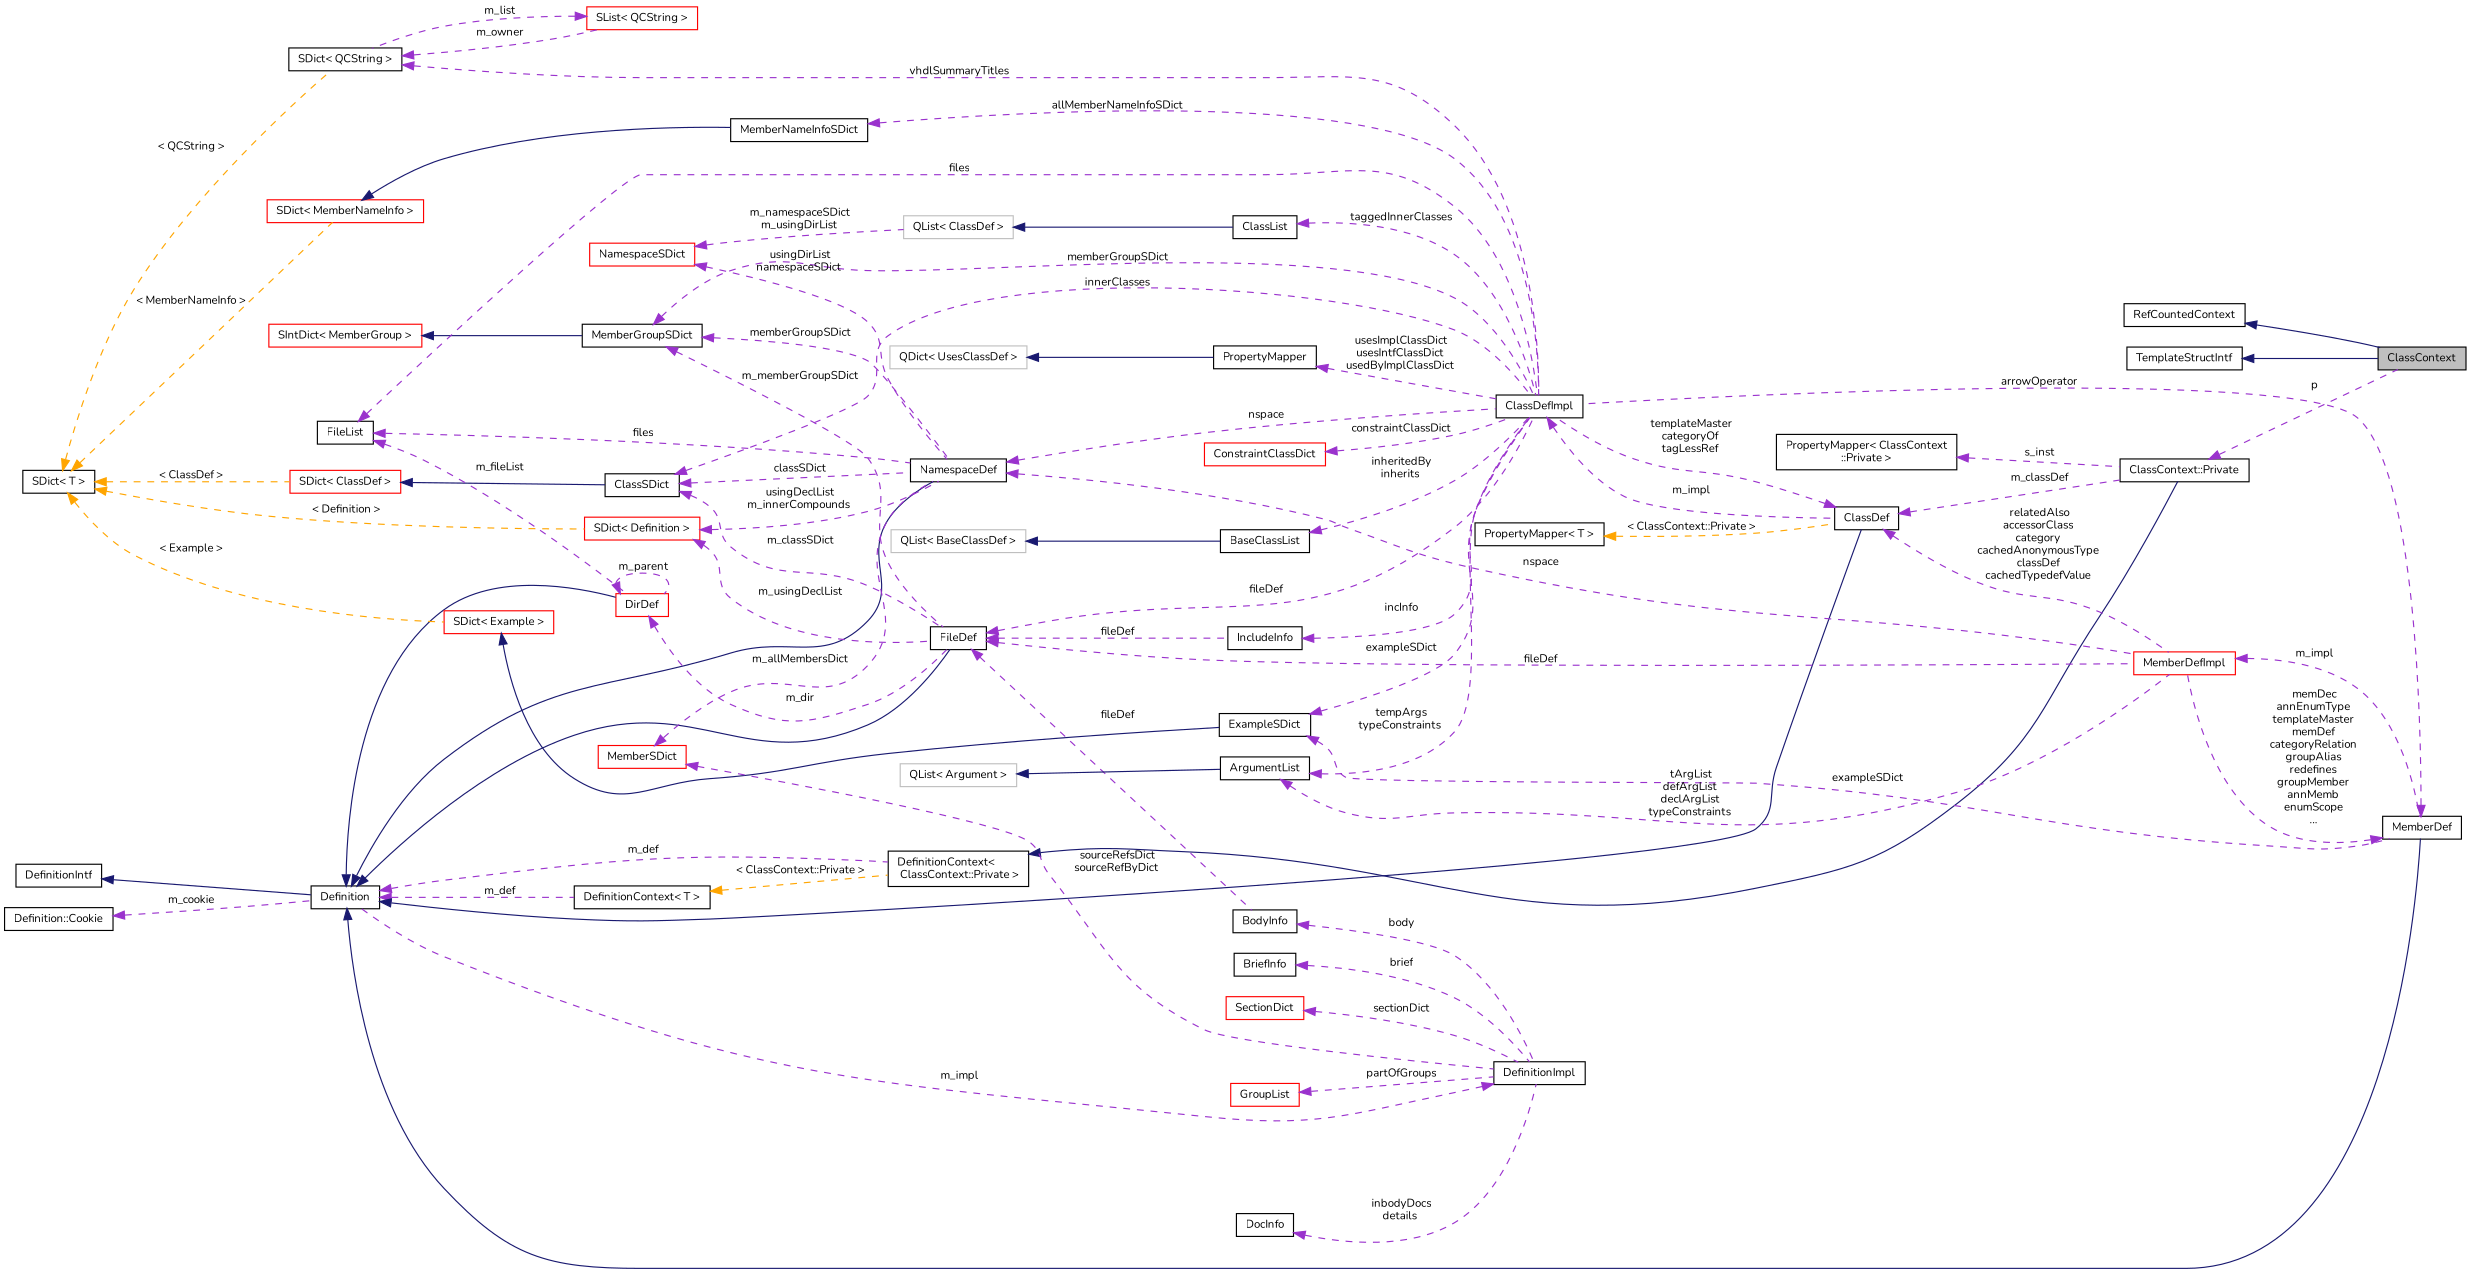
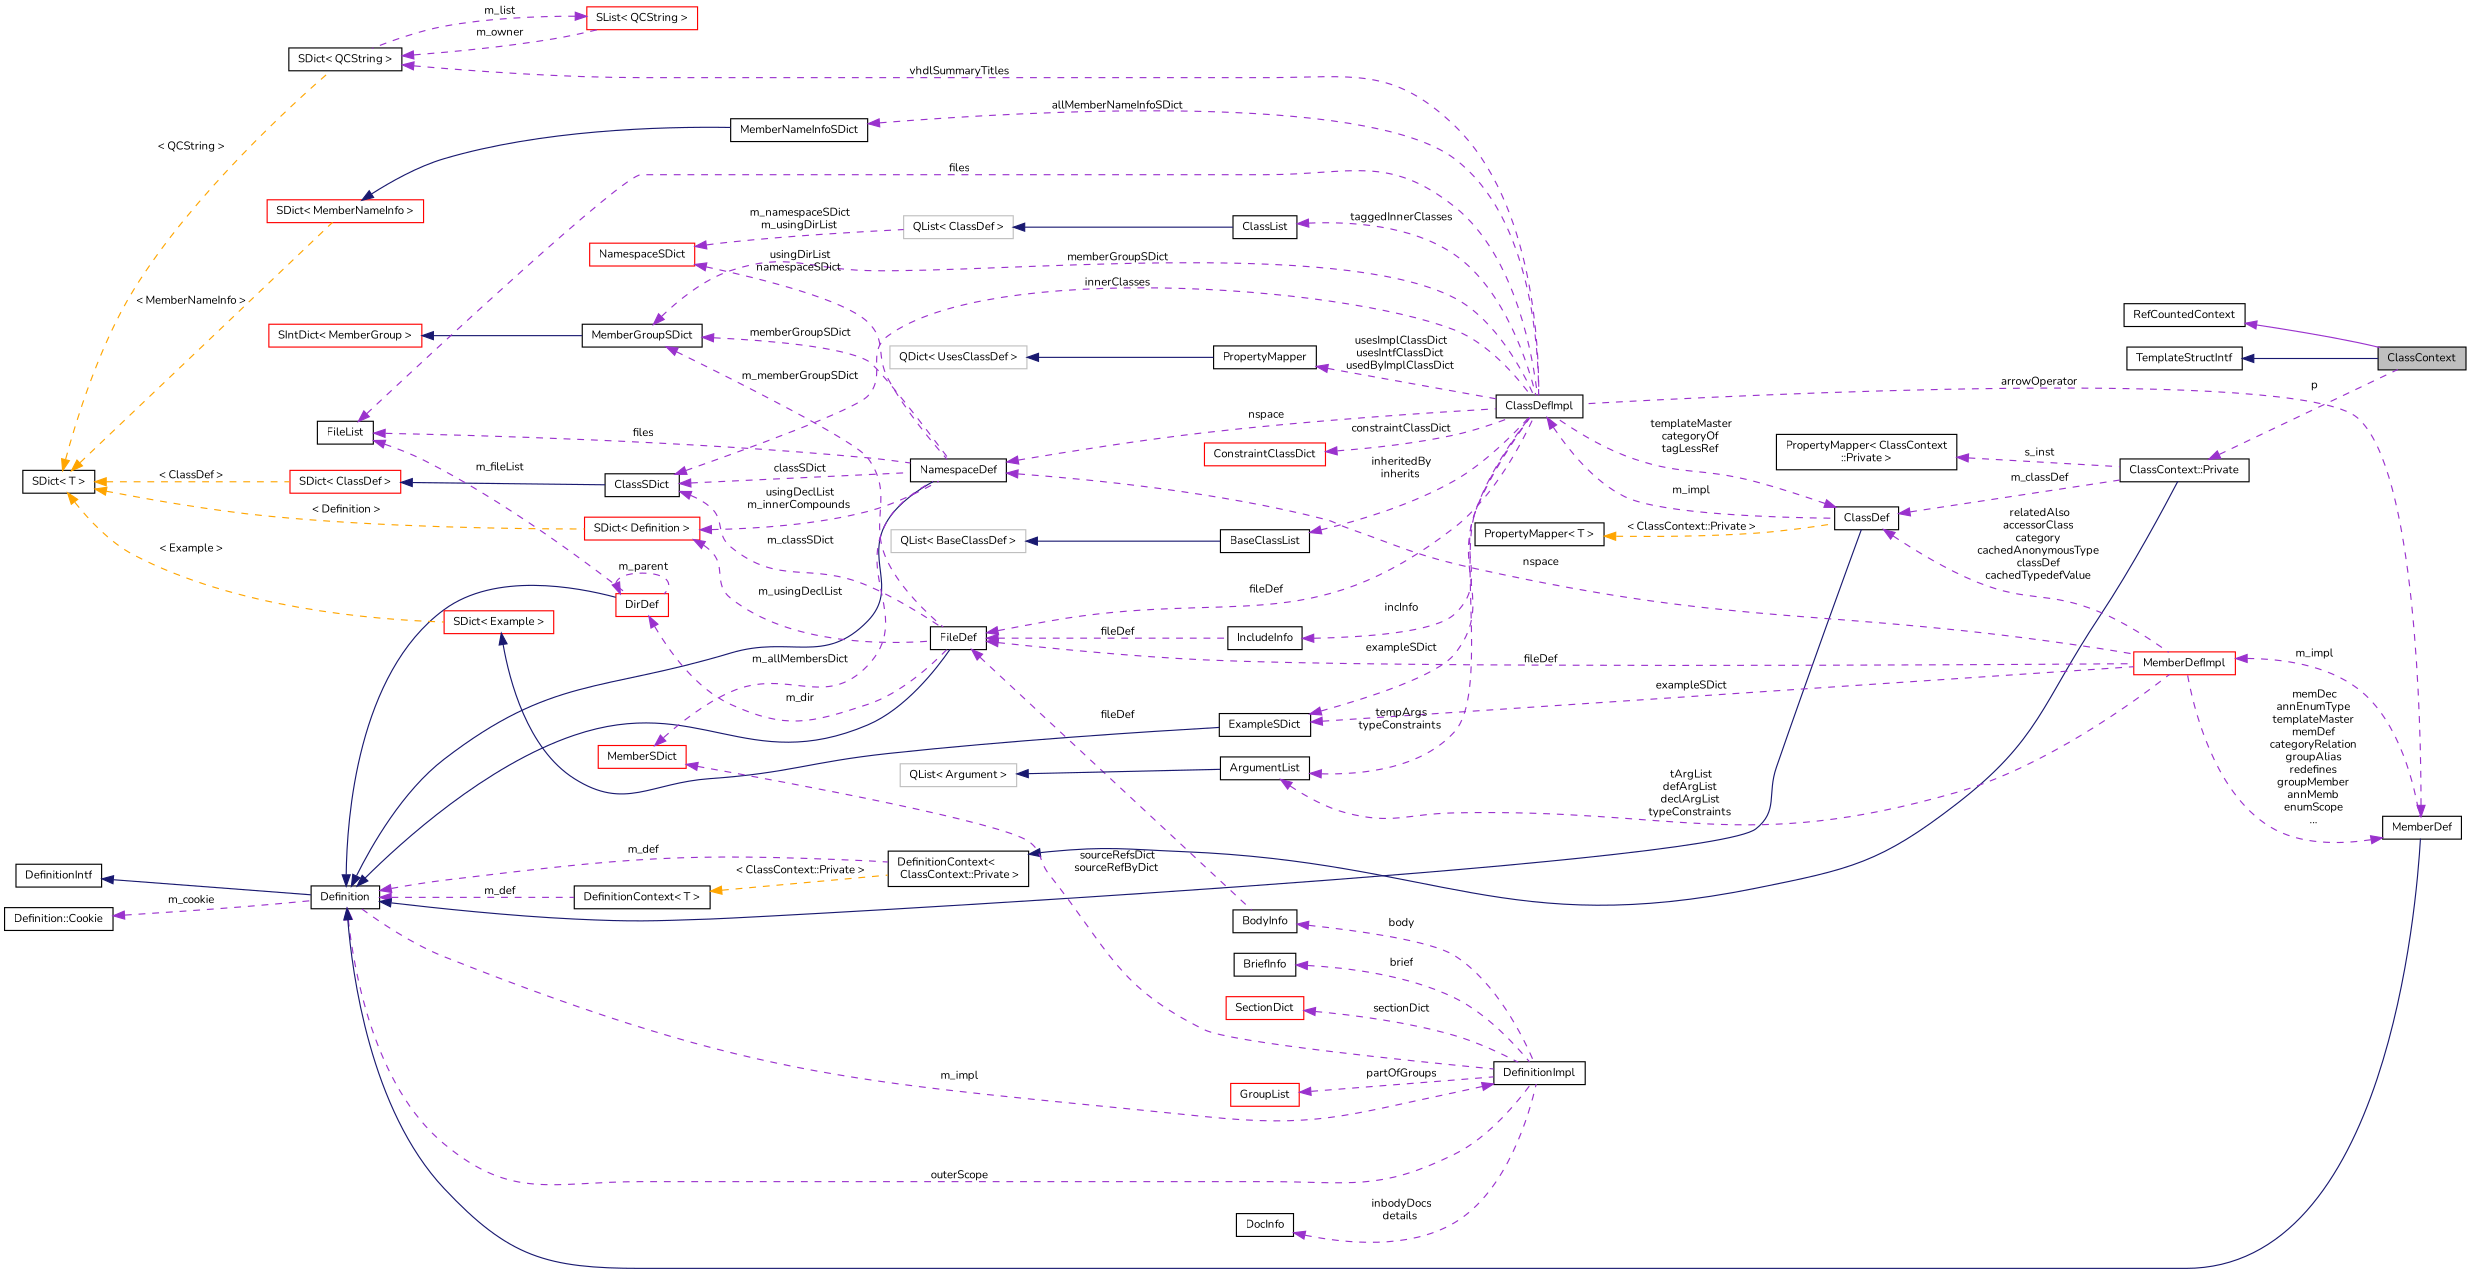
edge "ClassContext" -> "RefCountedContext": color midnightblue -> darkorchid3
edge "MemberDef" -> "ExampleSDict": now "MemberDefImpl" -> "ExampleSDict"
edge "DefinitionImpl" -> "Definition": added, label "outerScope"
